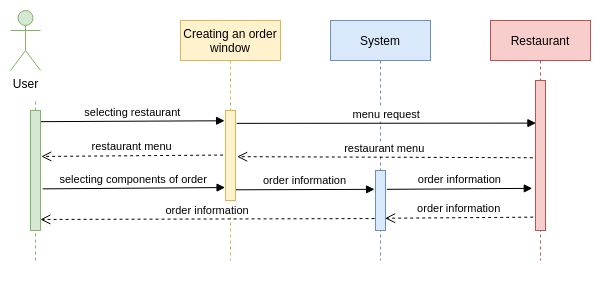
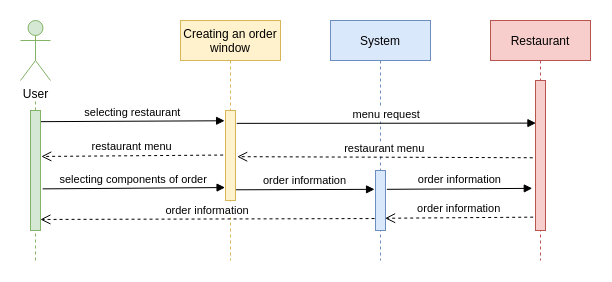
node "User": moved (26, 41) -> (36, 51)
